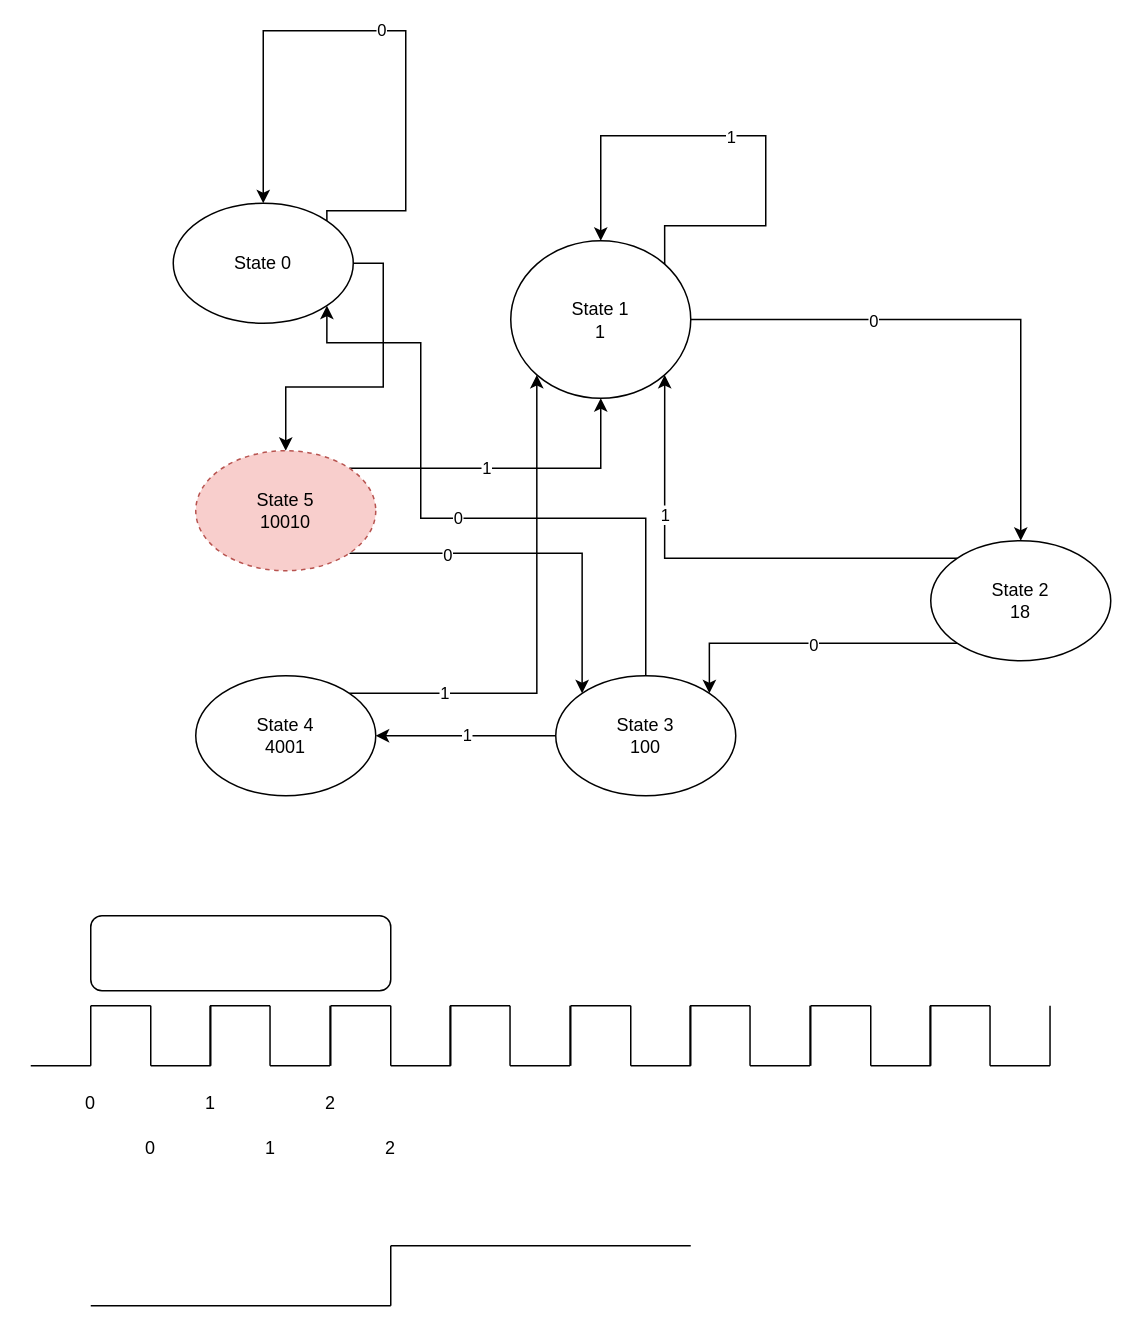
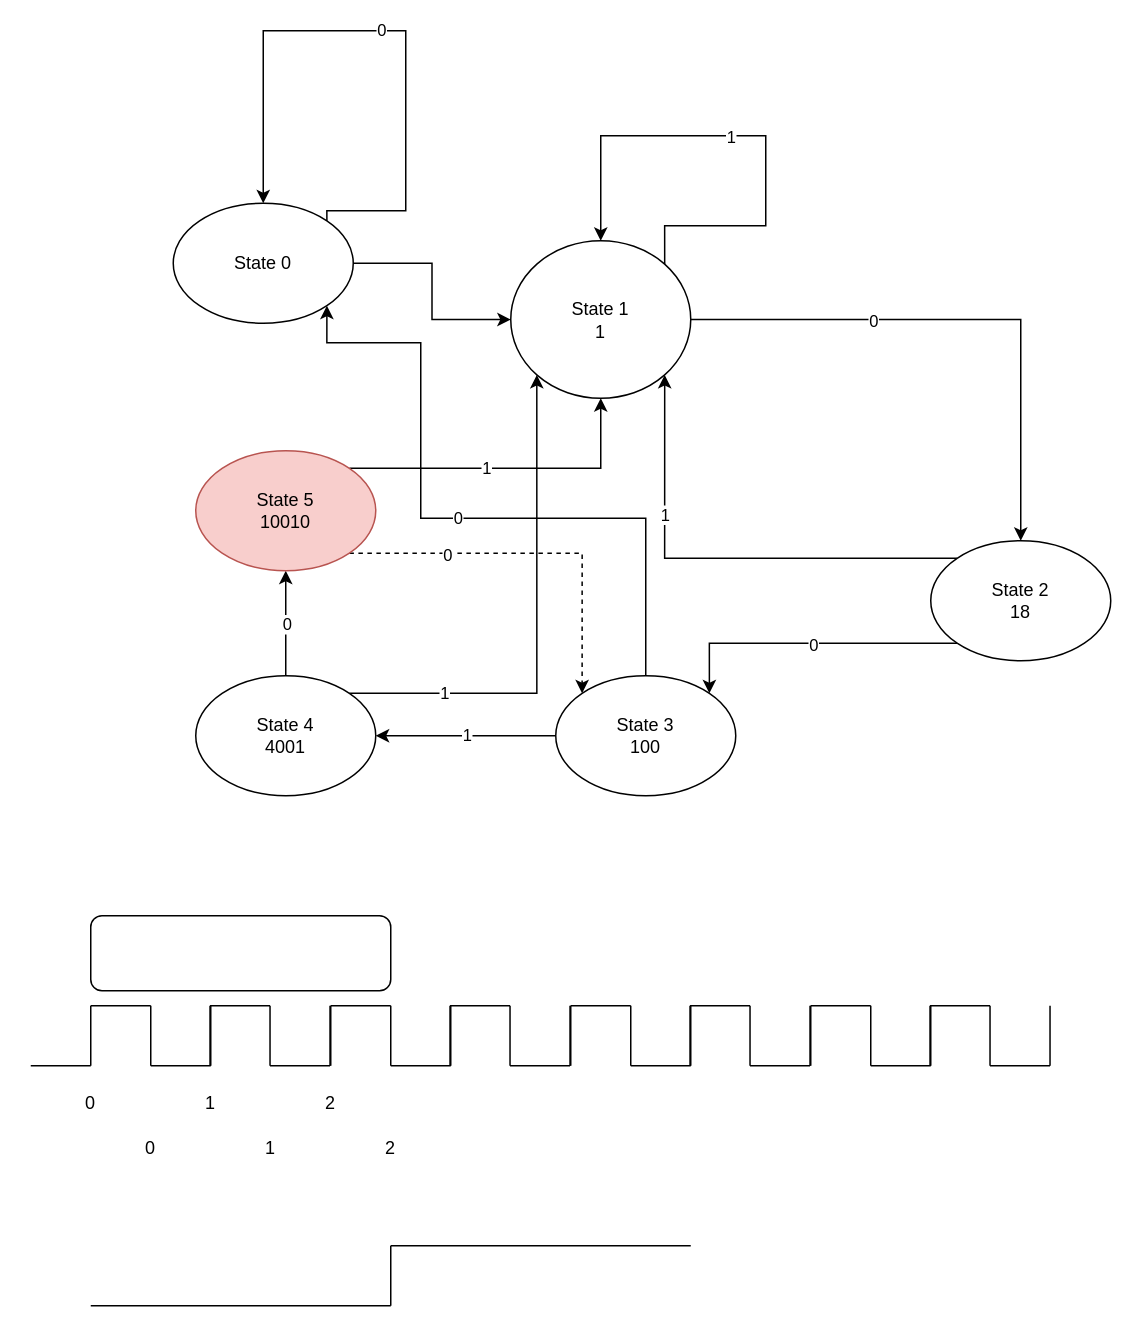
edge "State 0" -> "State 5 10010": now "State 0" -> "State 1 1"
node "State 5 10010": style dashed -> solid
edge "State 5 10010" -> "State 3 100": style solid -> dashed
edge "State 4 4001" -> "State 5 10010": added, label "0"
